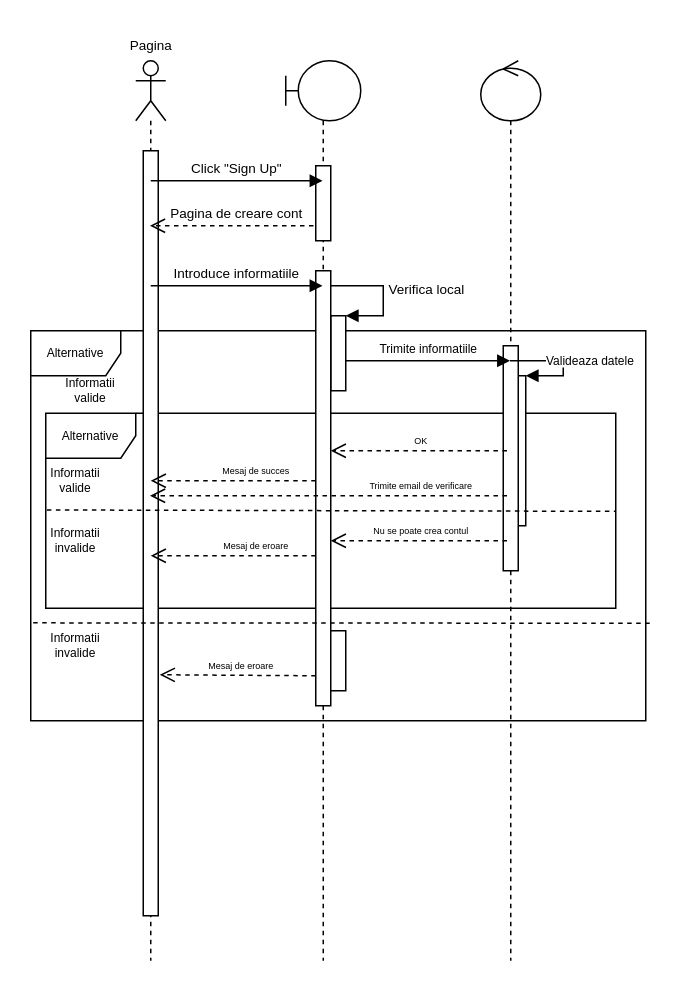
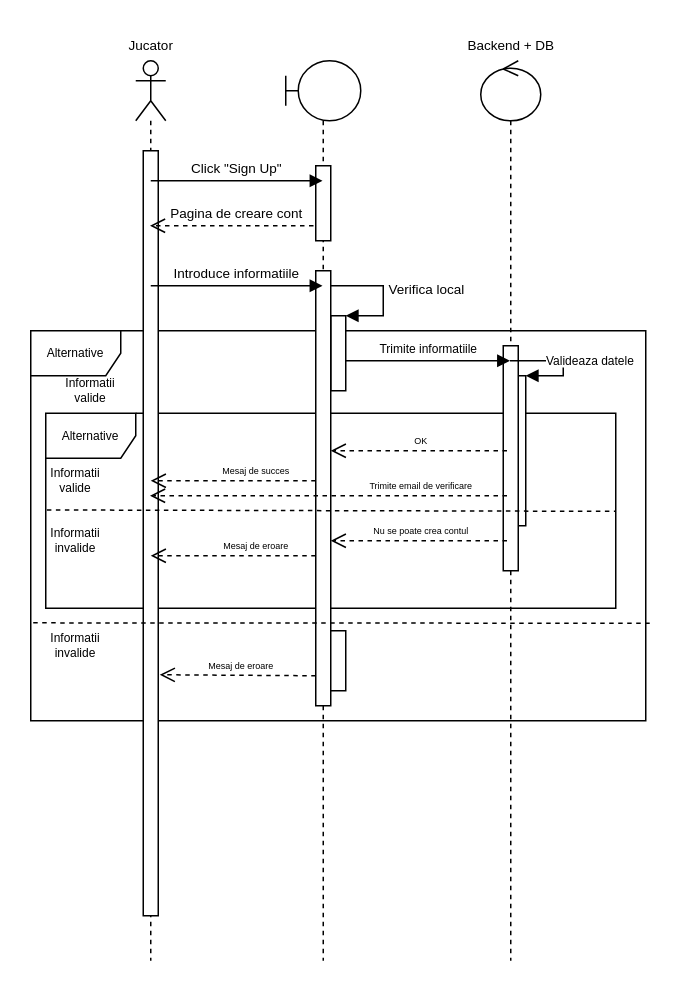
node "Pagina": label "Pagina" -> "Jucator"
node "Backend + DB": added
